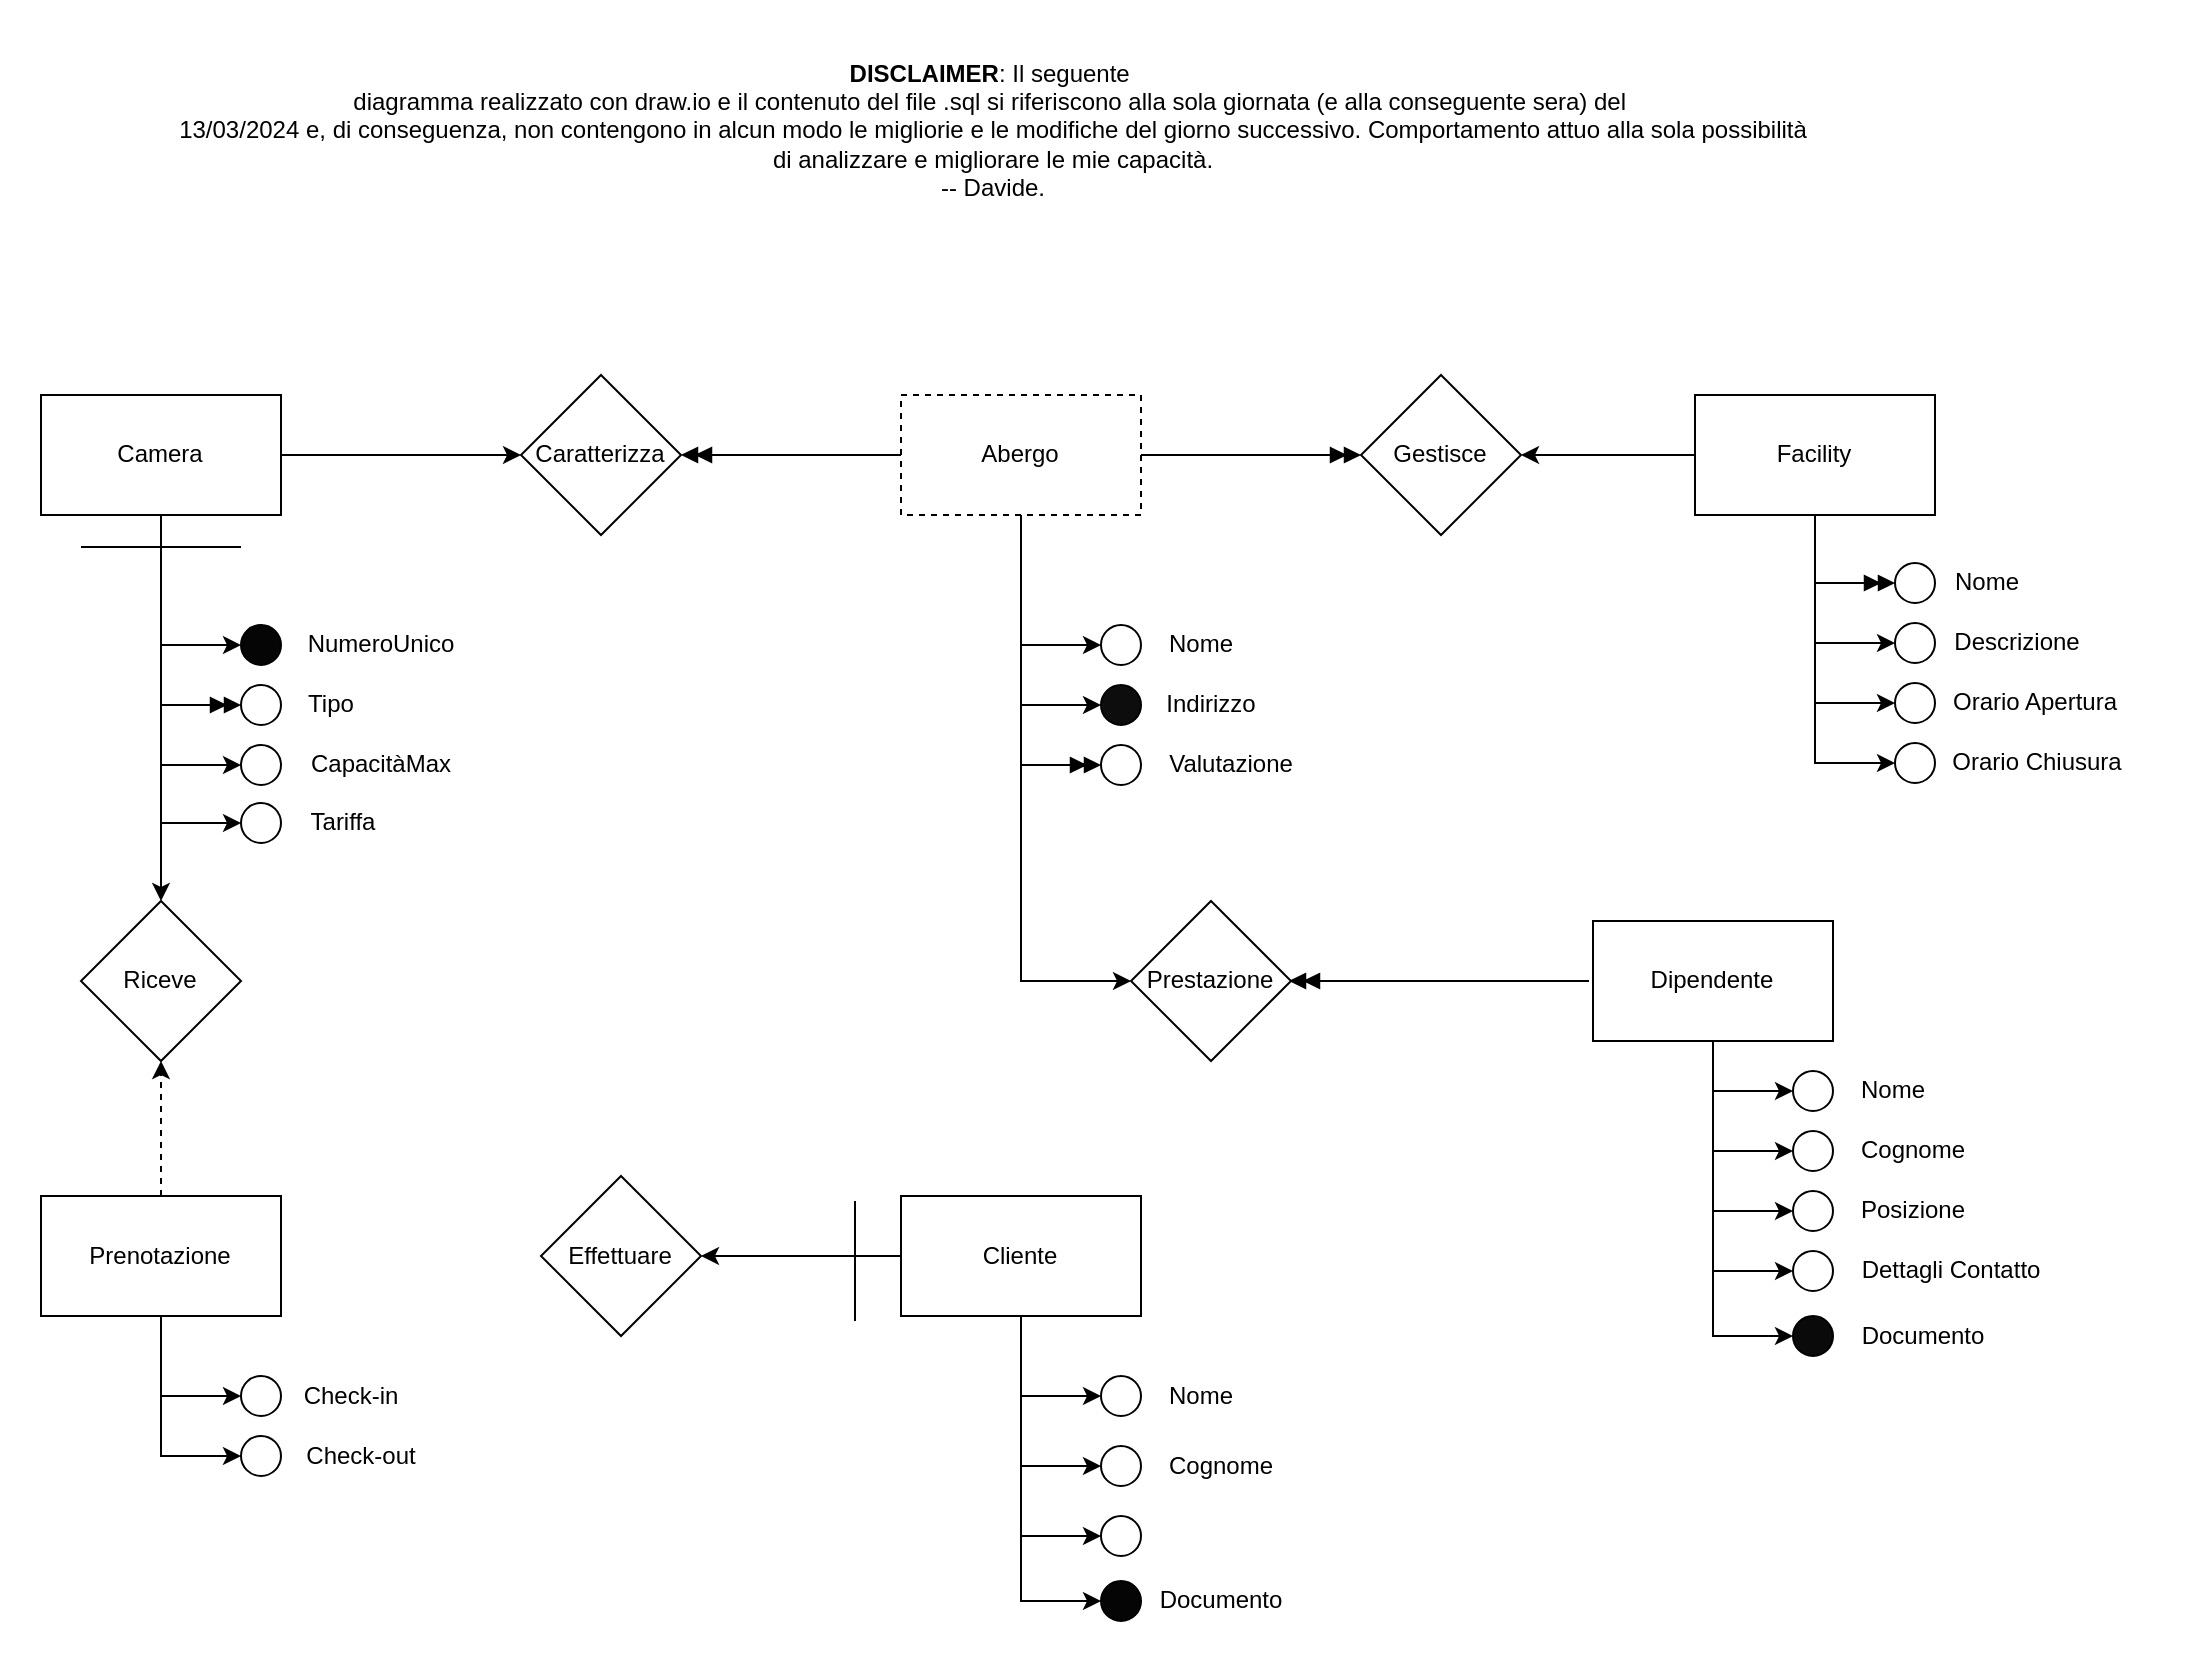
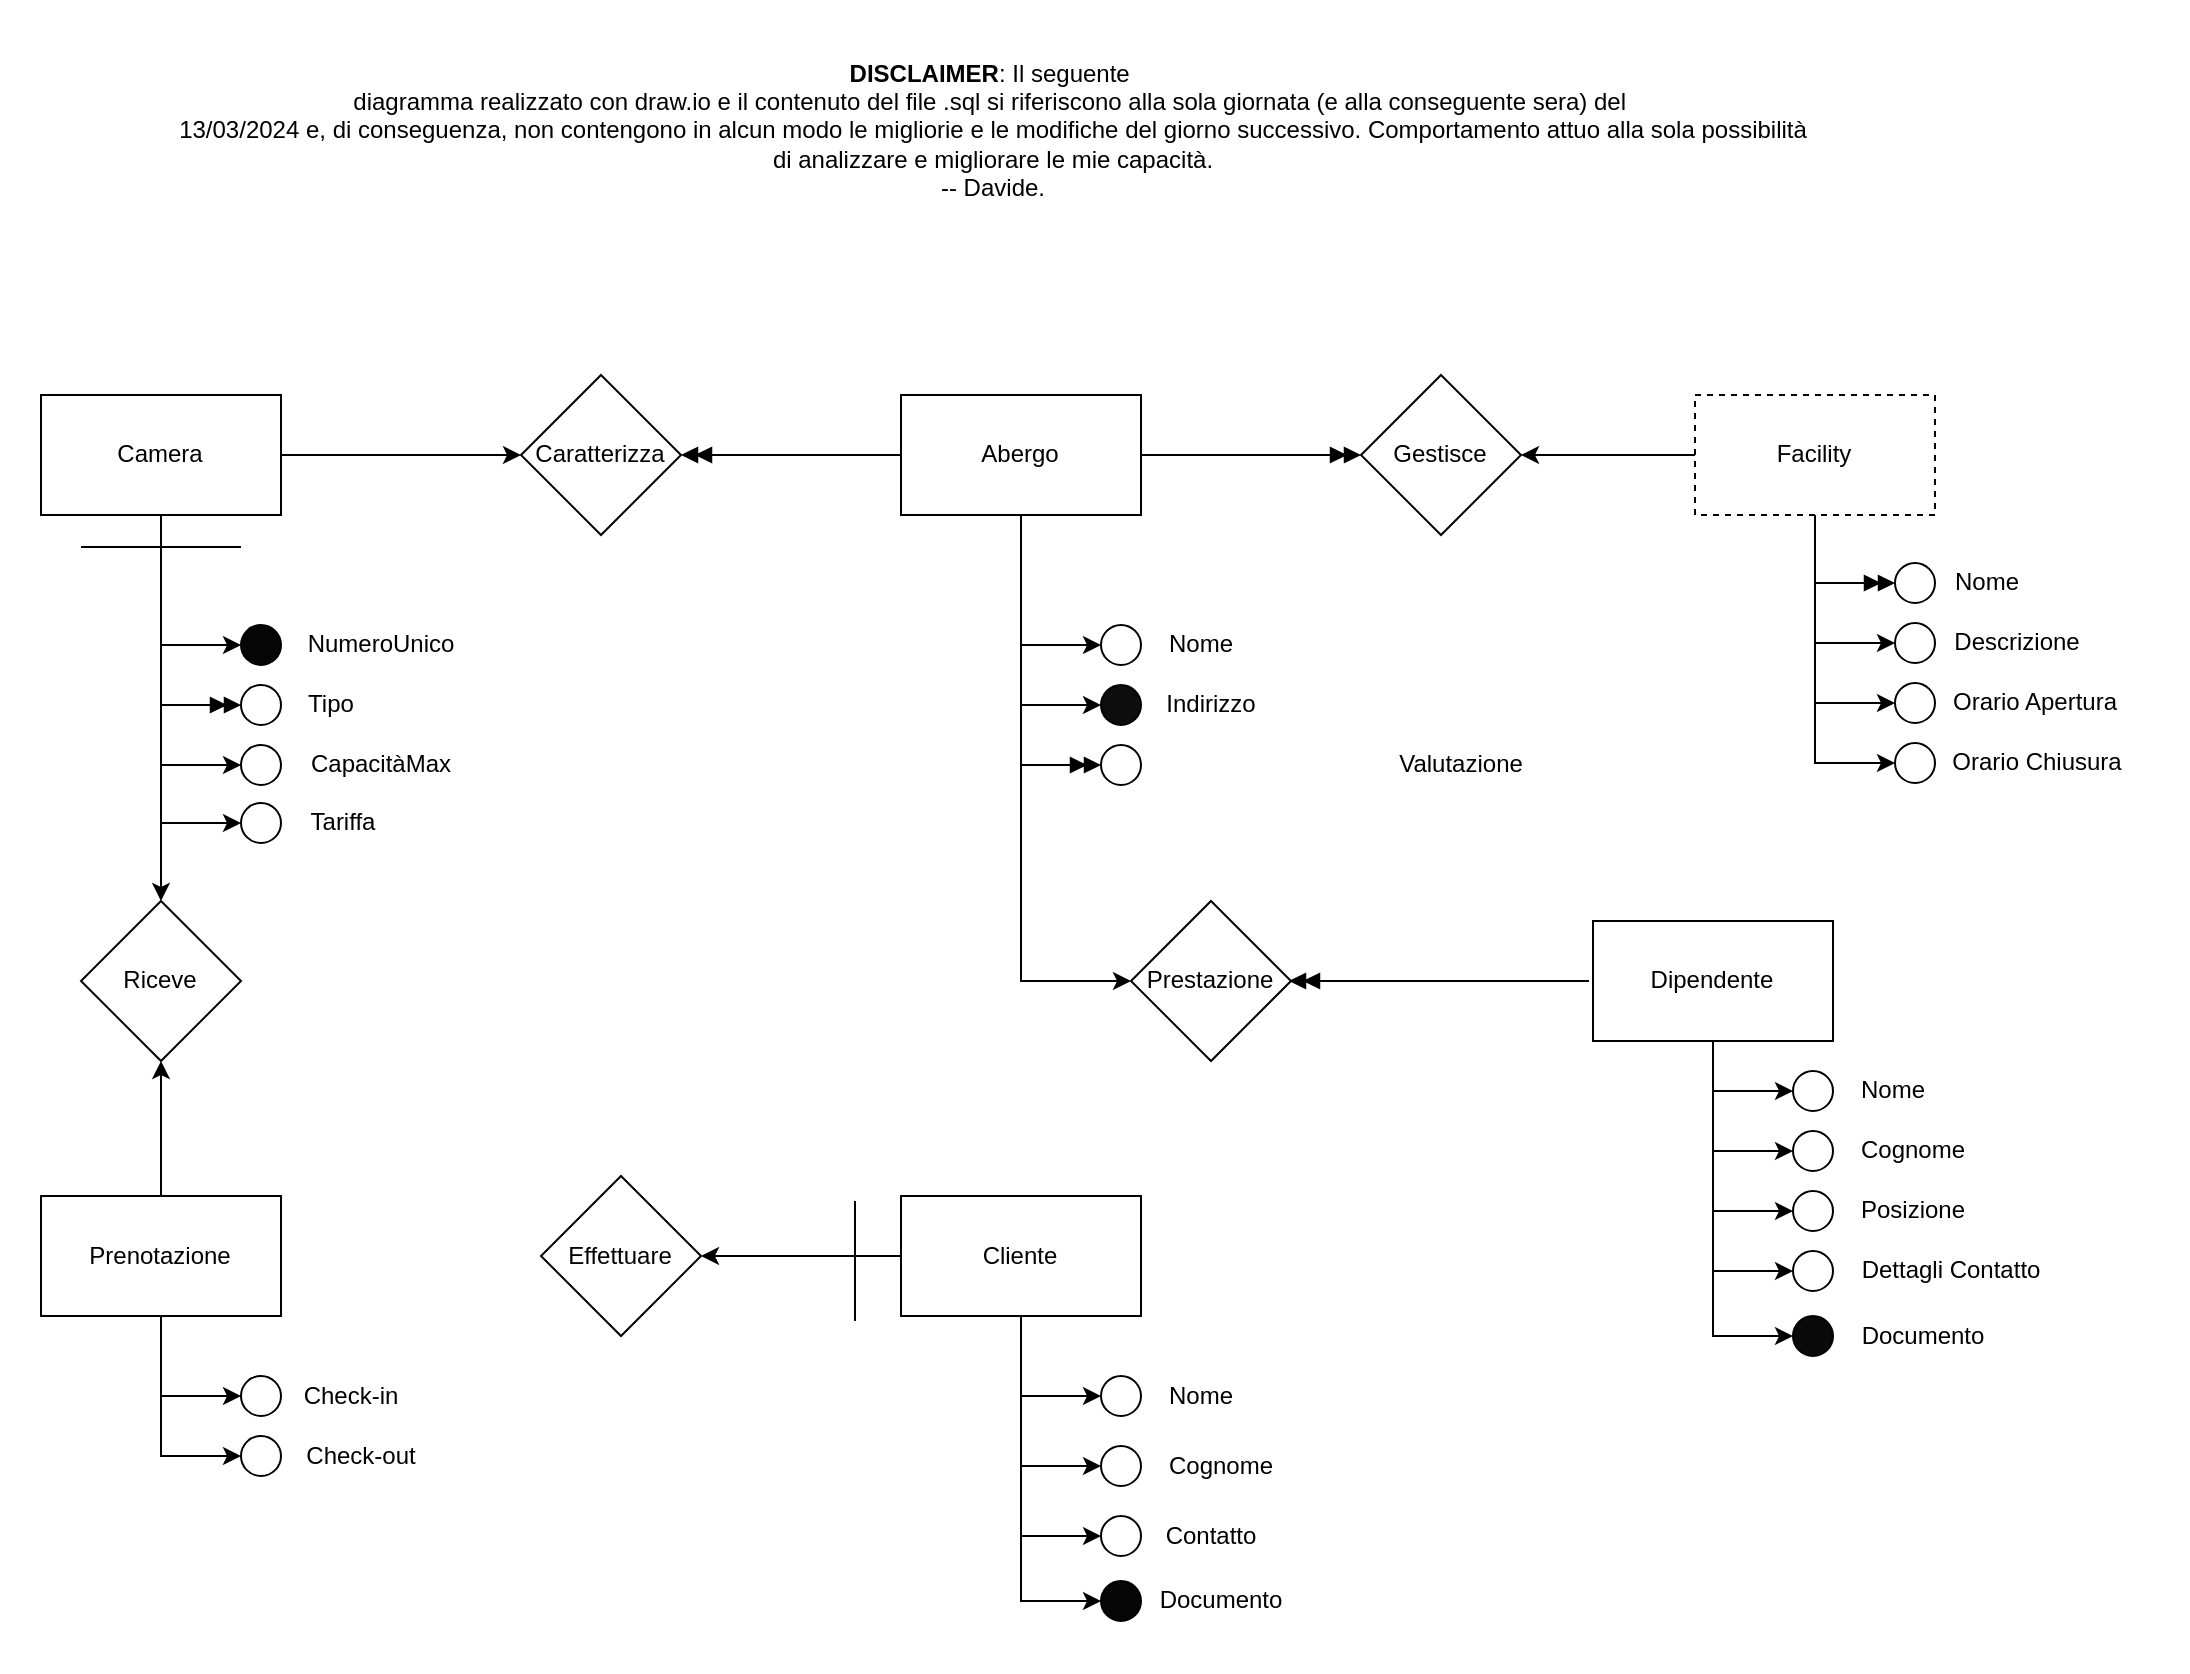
node "Abergo": style dashed -> solid
node "Facility": style solid -> dashed
node "Valutazione": moved (1231, 765) -> (1461, 765)
edge "Prenotazione" -> "Riceve": style dashed -> solid
node "Contatto": added
